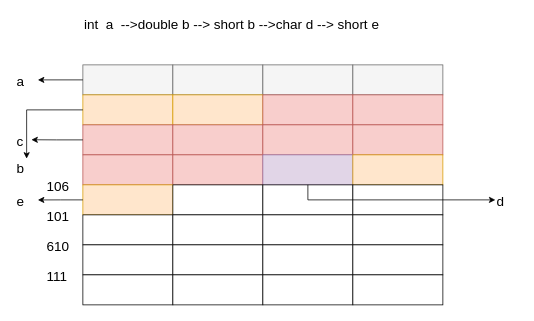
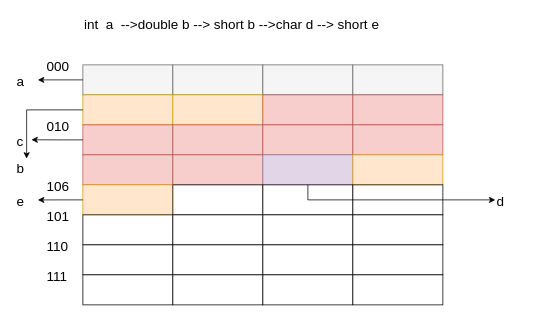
node "000": added
node "010": added
node "610": label "610" -> "110"
